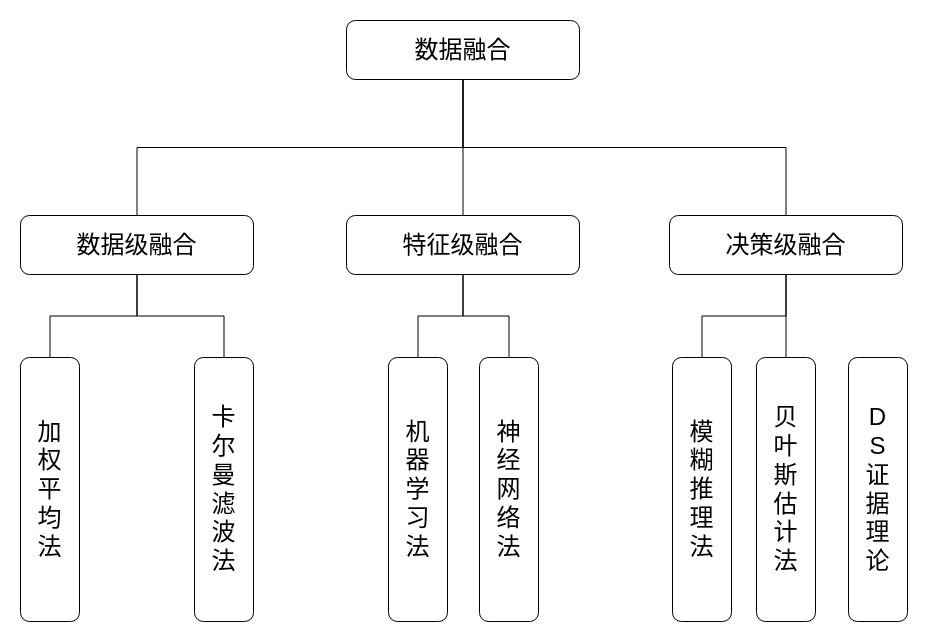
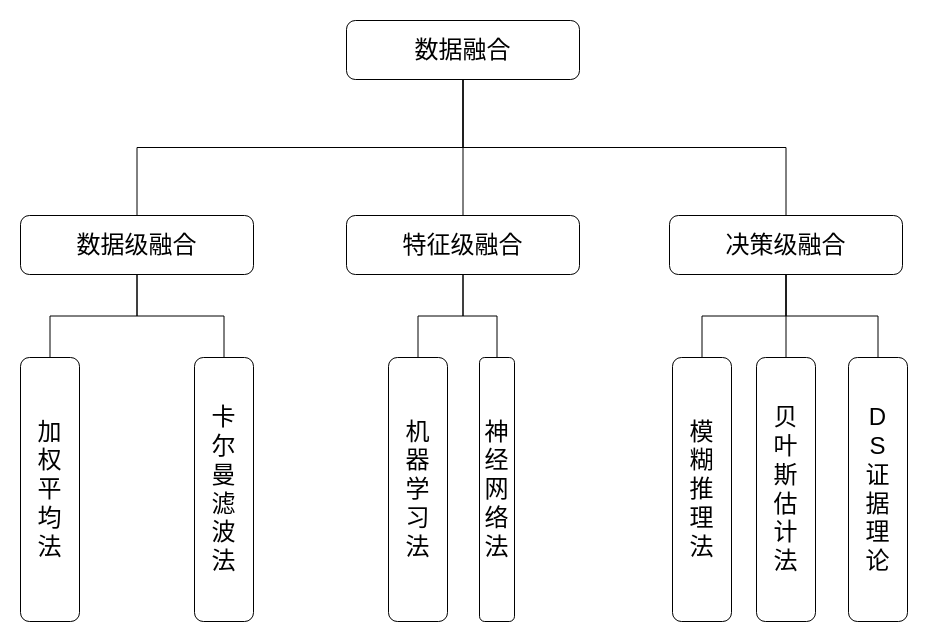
edge "决策级融合" -- "D S 证 据 理 论": added
node "神 经 网 络 法": size 59x264 -> 35x264
